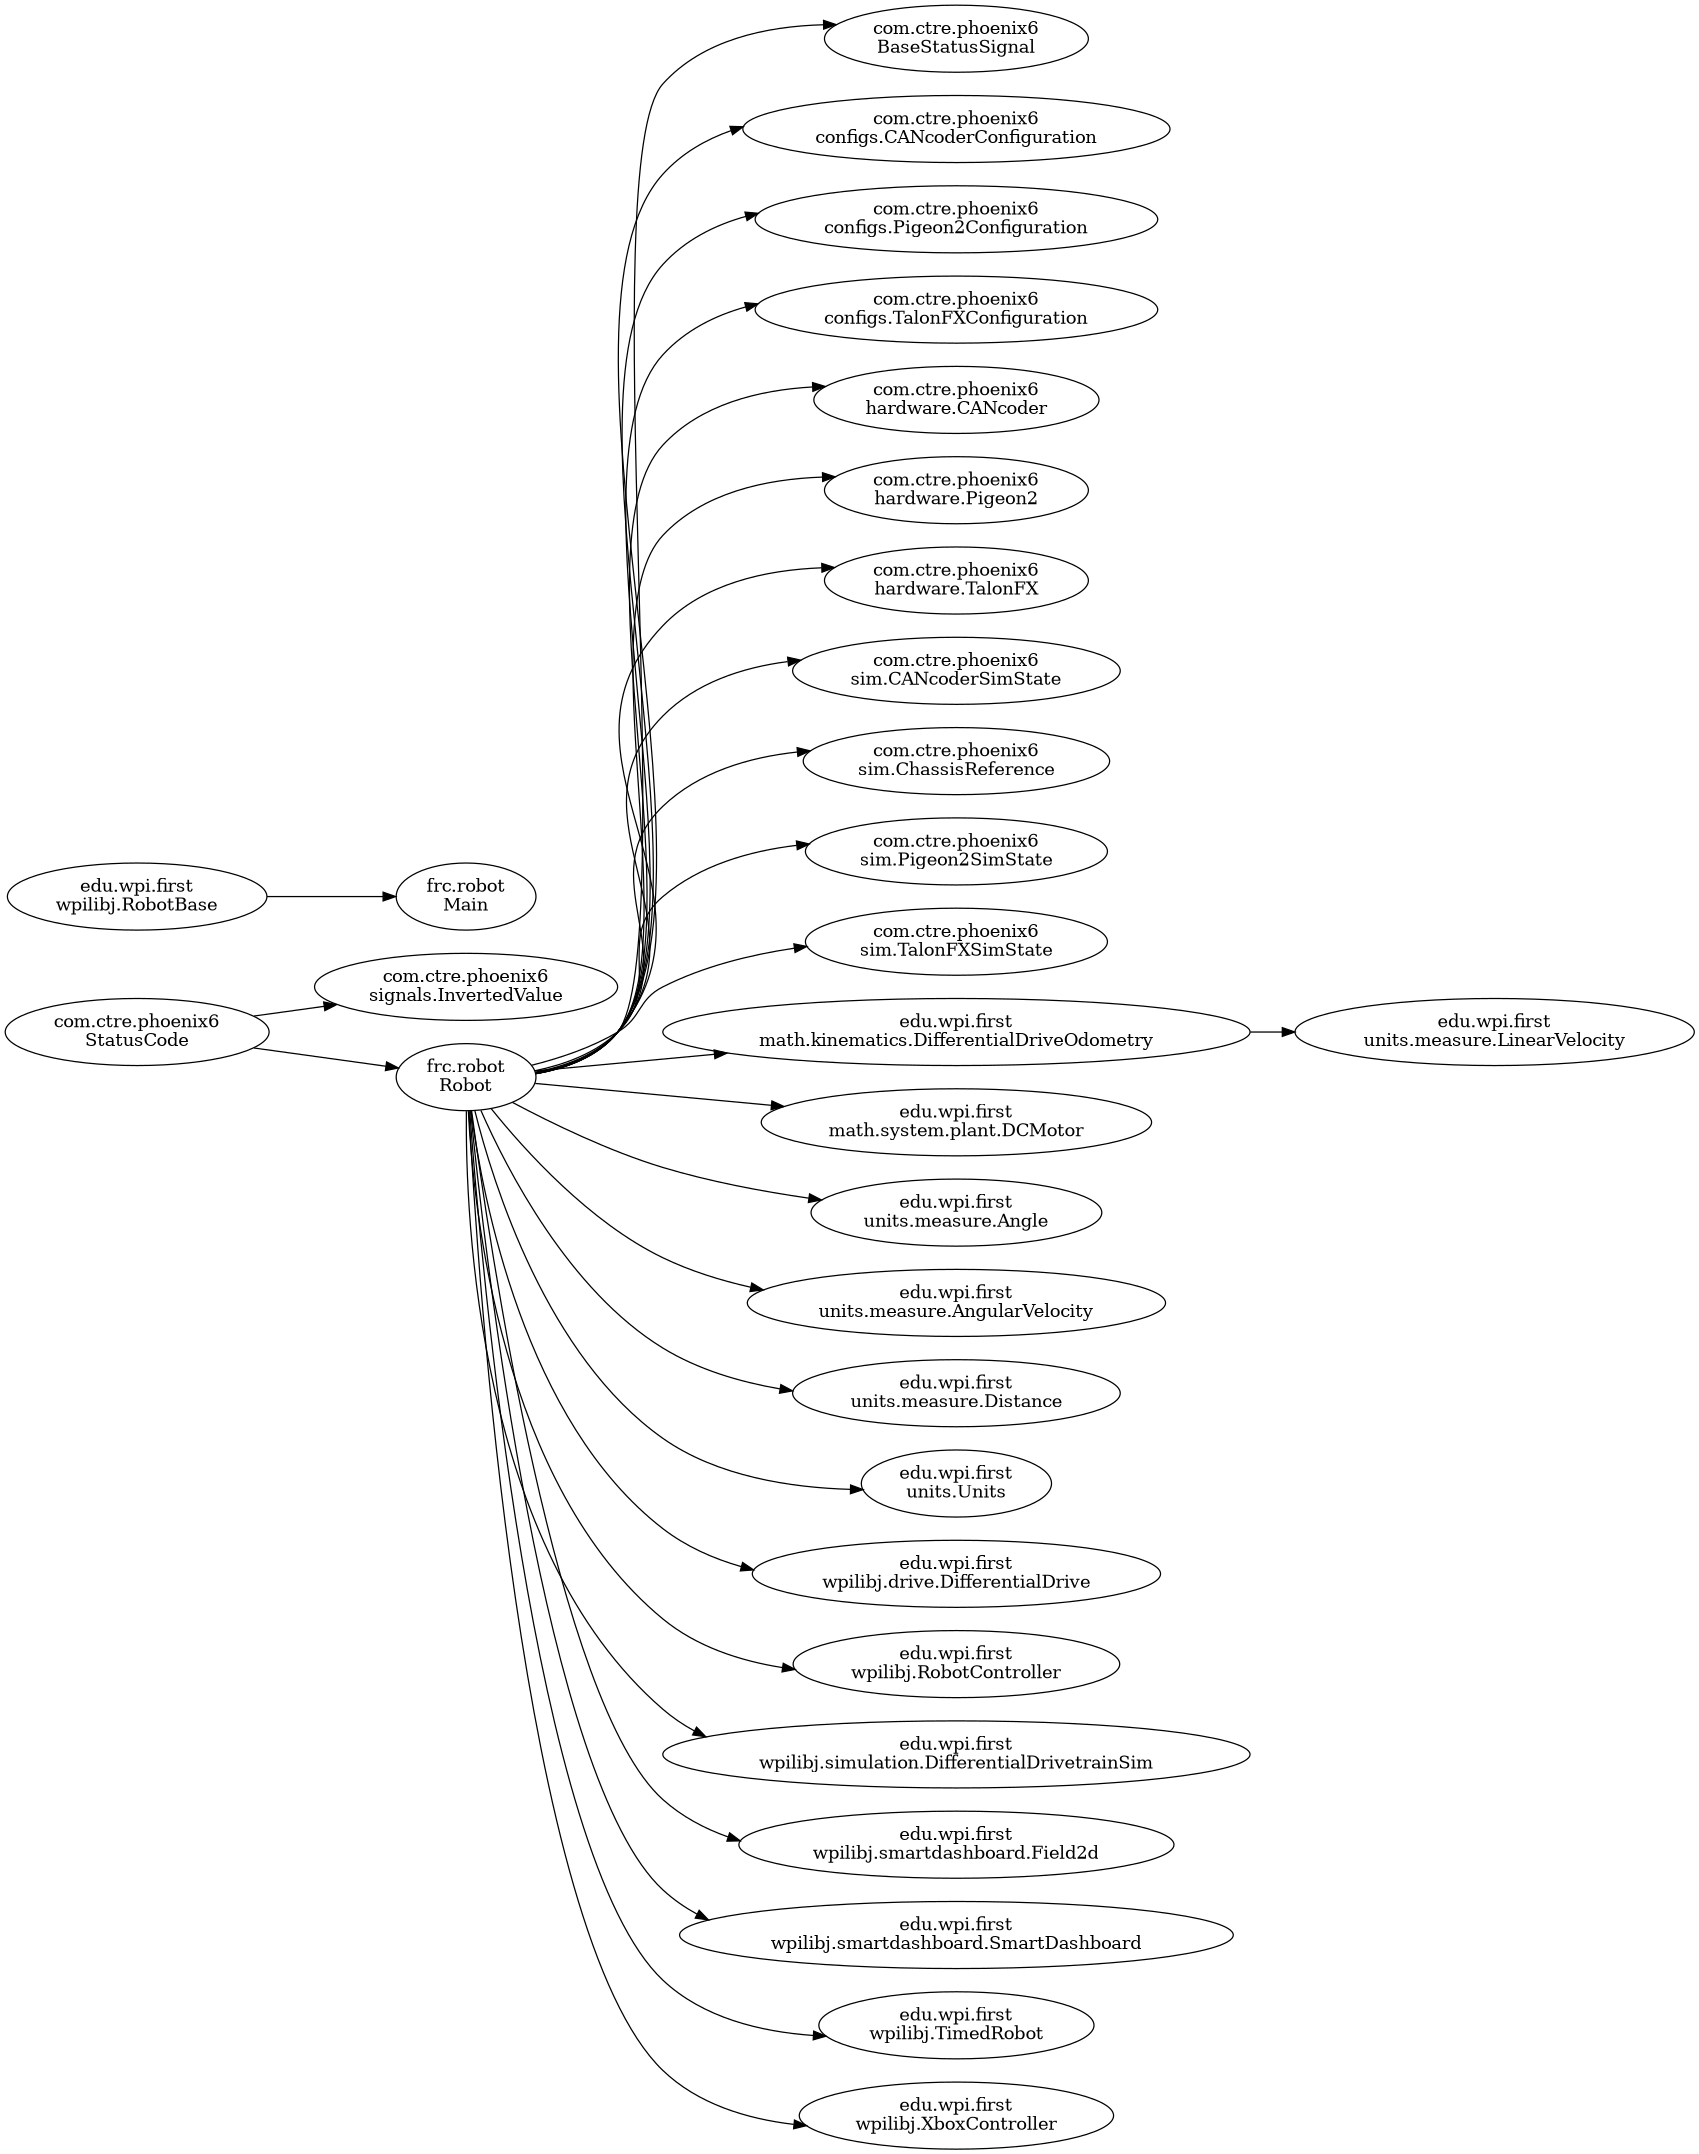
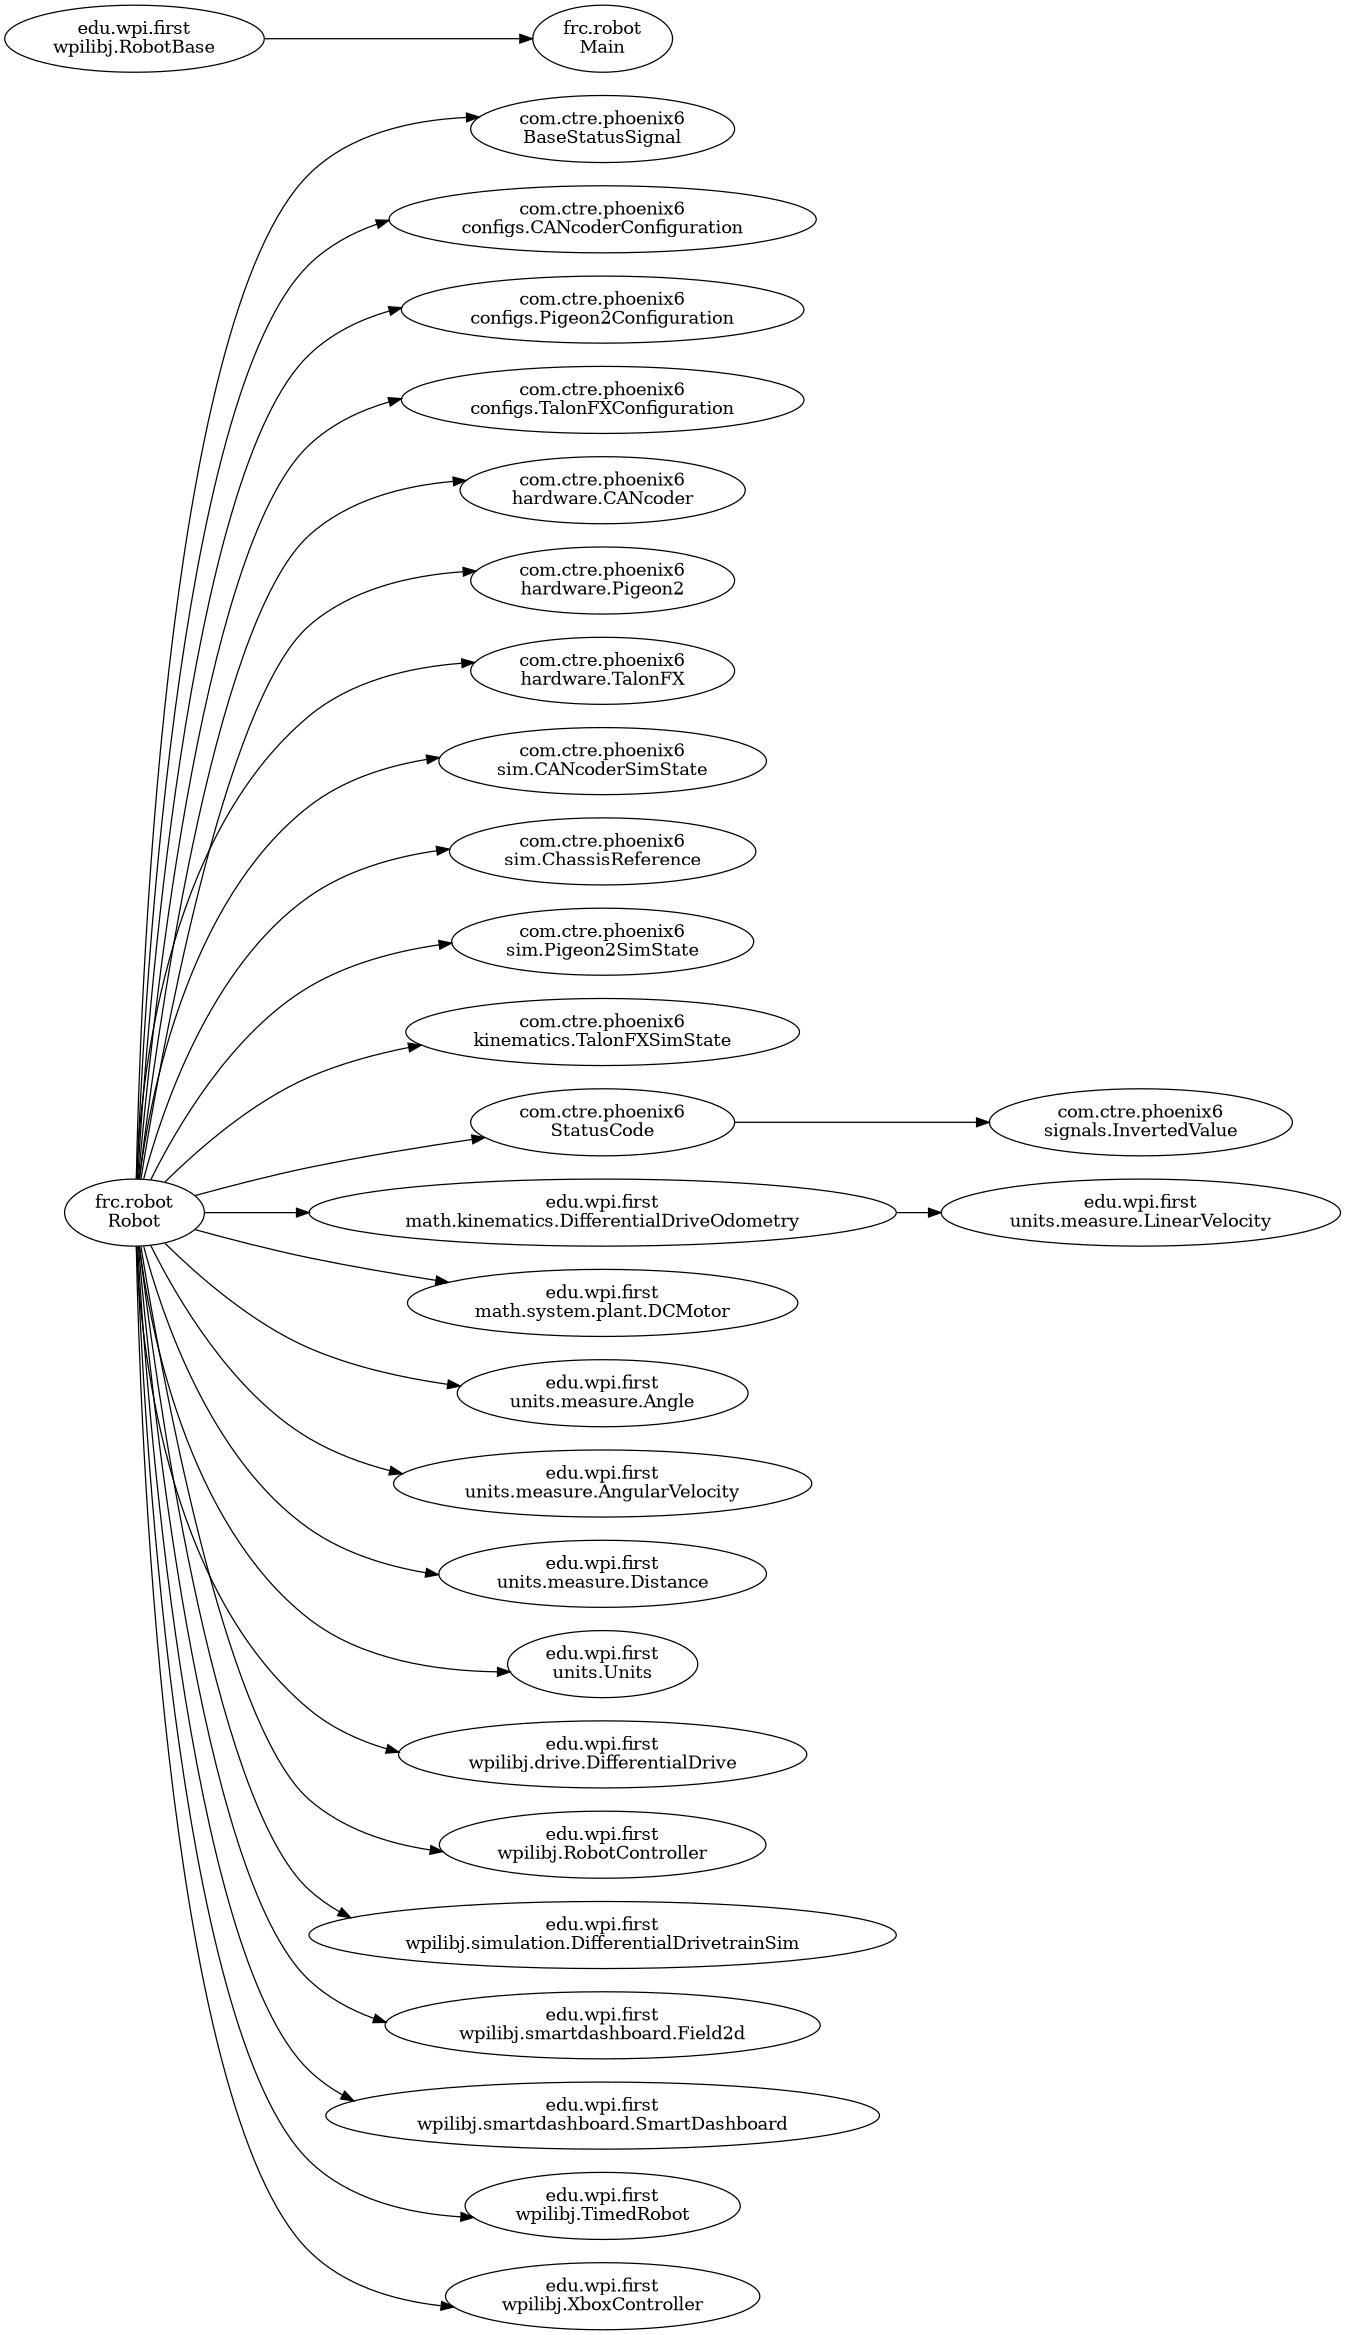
node "com.ctre.phoenix6 sim.TalonFXSimState": label "com.ctre.phoenix6 sim.TalonFXSimState" -> "com.ctre.phoenix6 kinematics.TalonFXSimState"
edge "com.ctre.phoenix6 StatusCode" -> "frc.robot Robot": reversed
